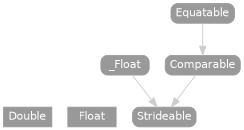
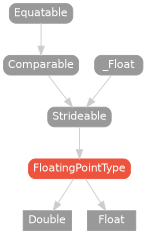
node "FloatingPointType": added
